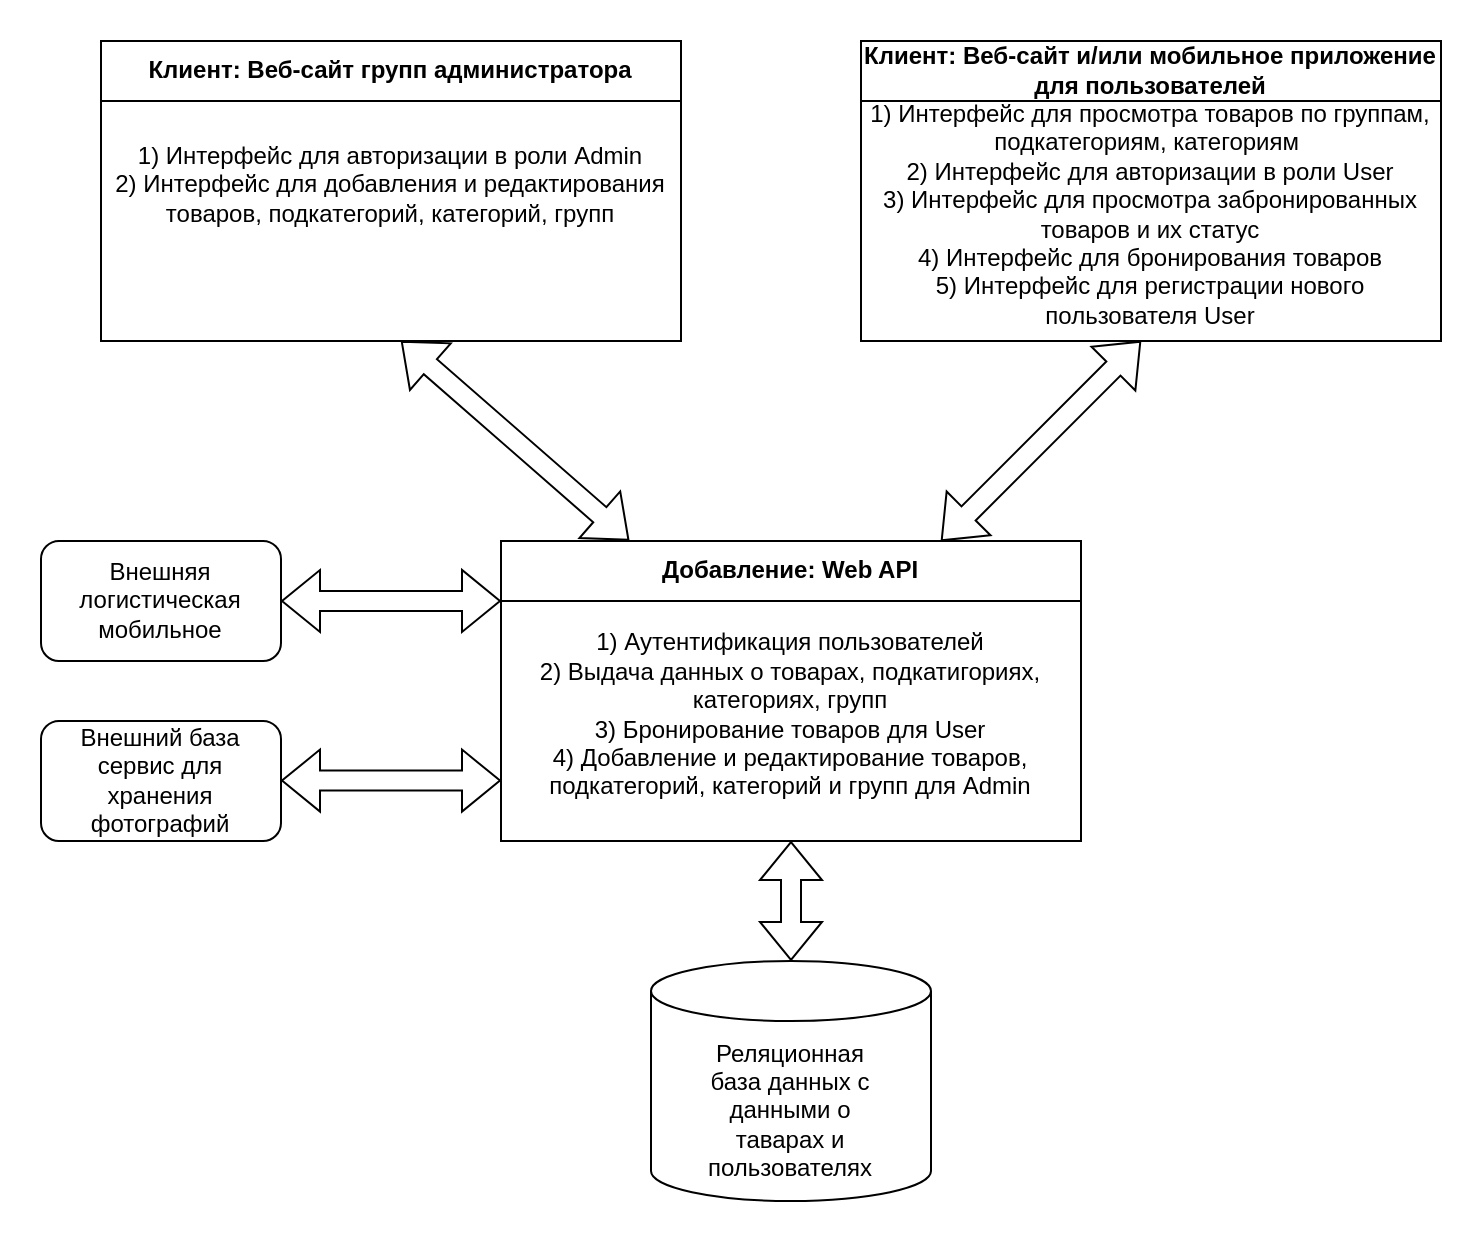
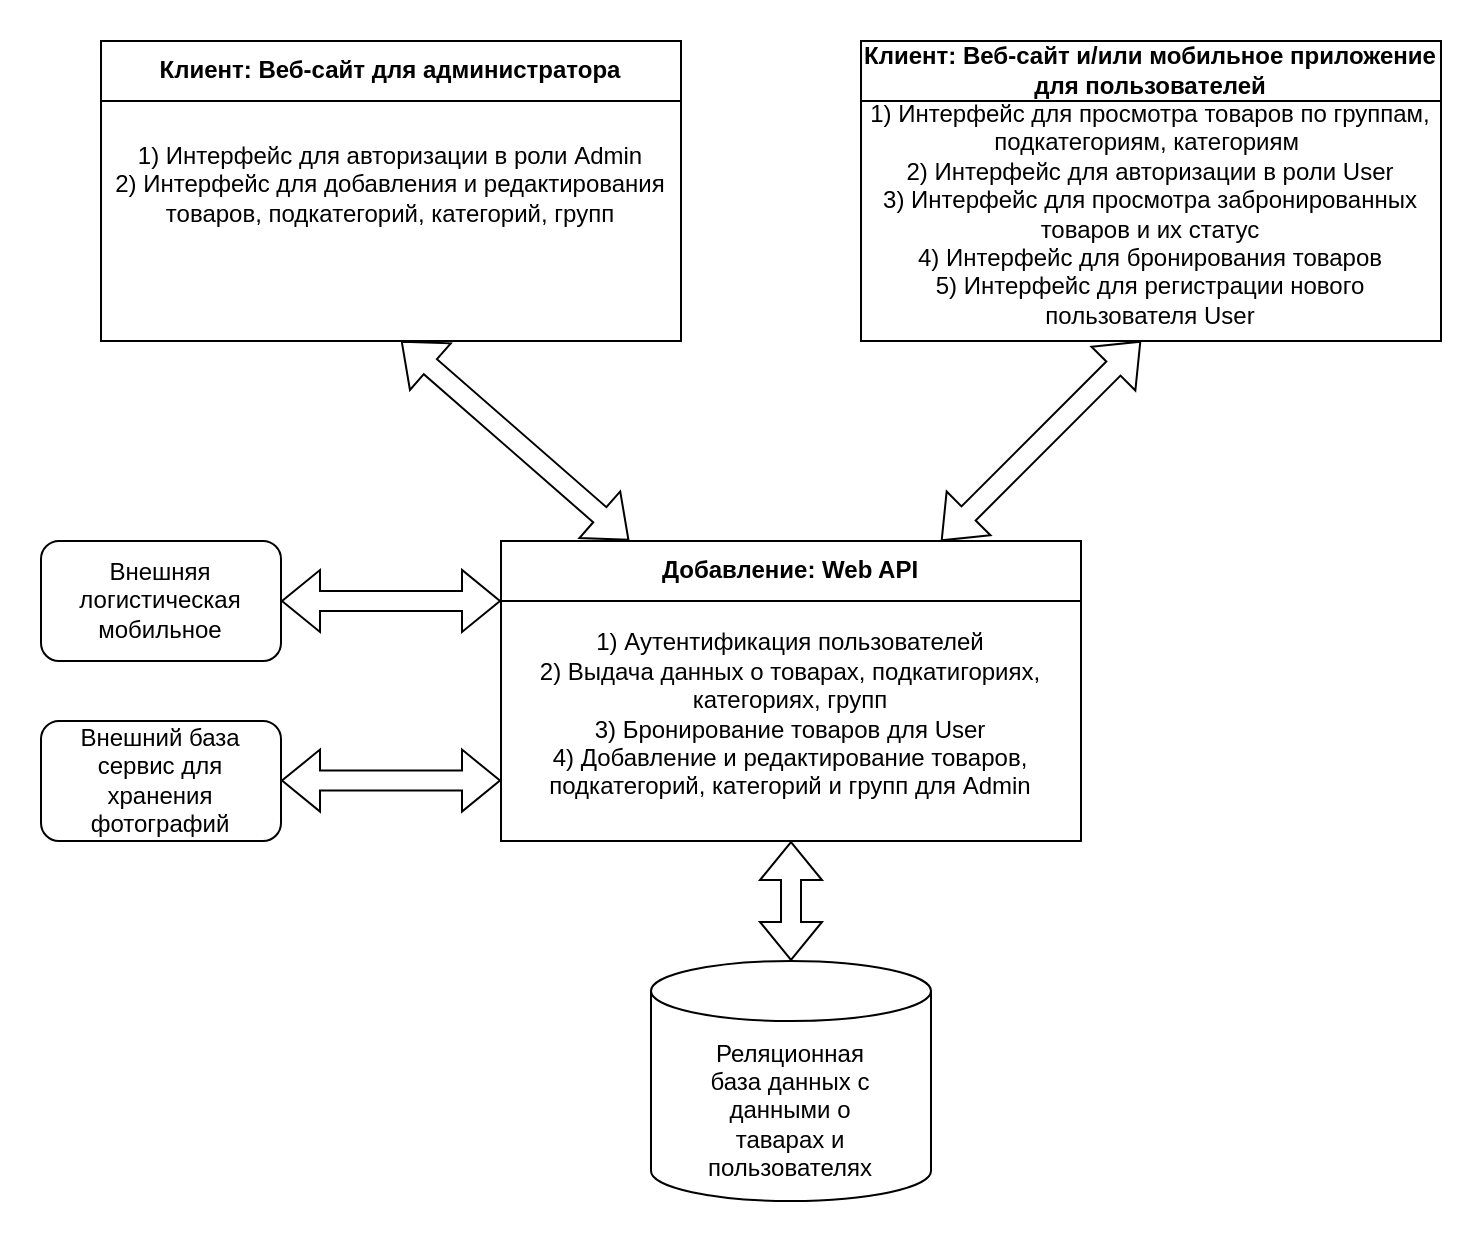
node "Клиент: Веб-сайт групп администратора": label "Клиент: Веб-сайт групп администратора" -> "Клиент: Веб-сайт для администратора"
